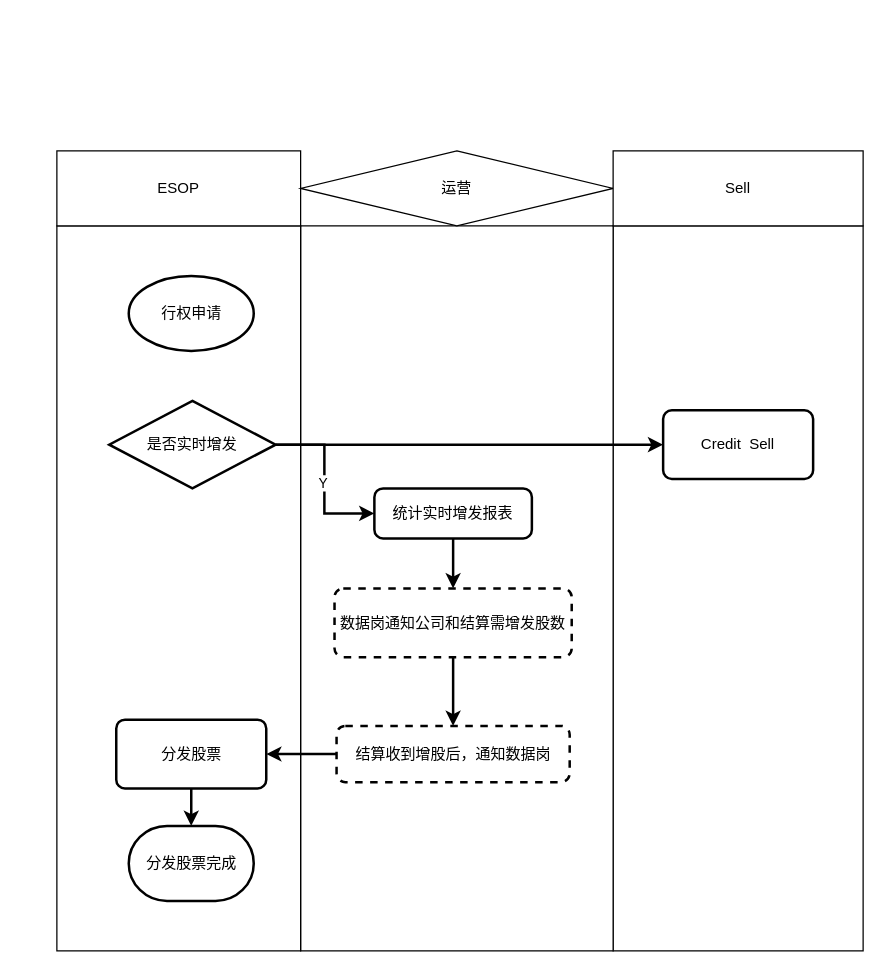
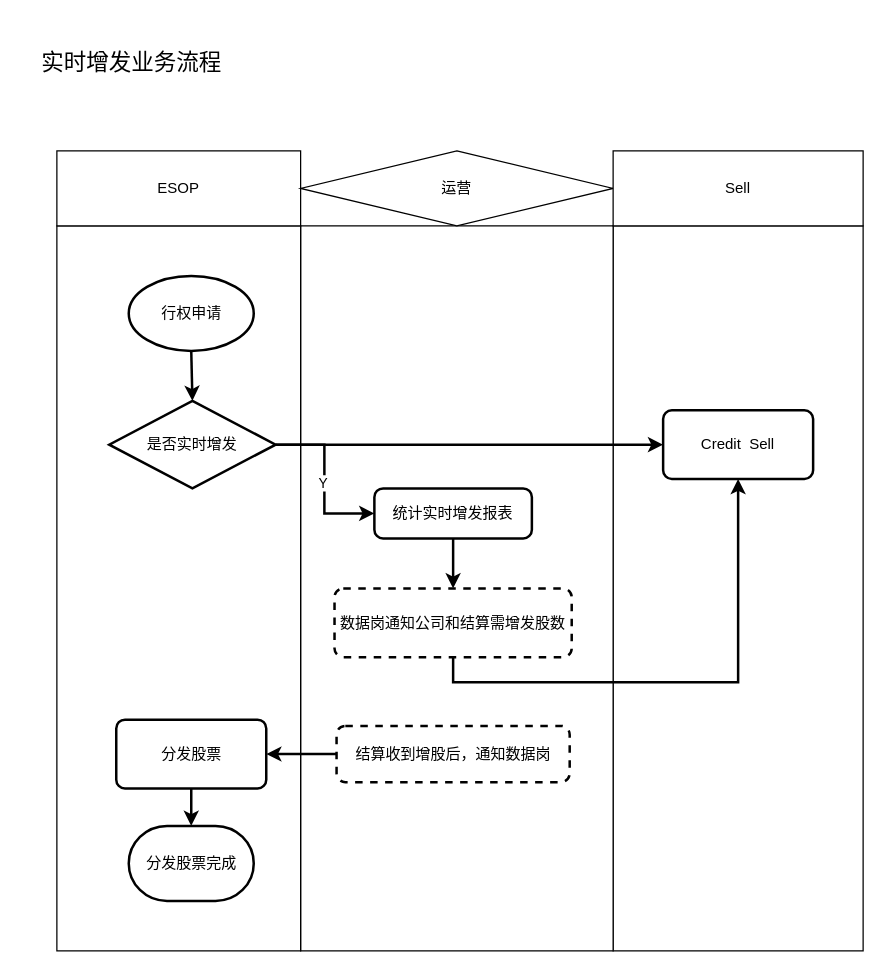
node "实时增发业务流程": added
edge "行权申请" -> "是否实时增发": added
edge "数据岗通知公司和结算需增发股数" -> "结算收到增股后，通知数据岗": now "数据岗通知公司和结算需增发股数" -> "Credit Sell"
